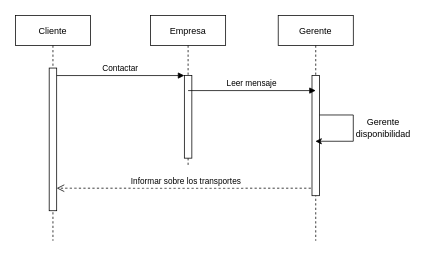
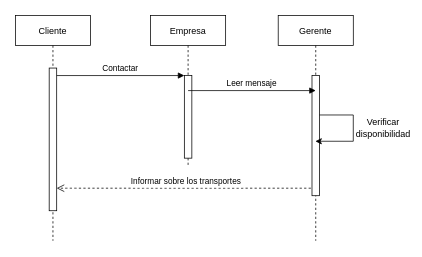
node "Gerente disponibilidad": label "Gerente disponibilidad" -> "Verificar disponibilidad"
